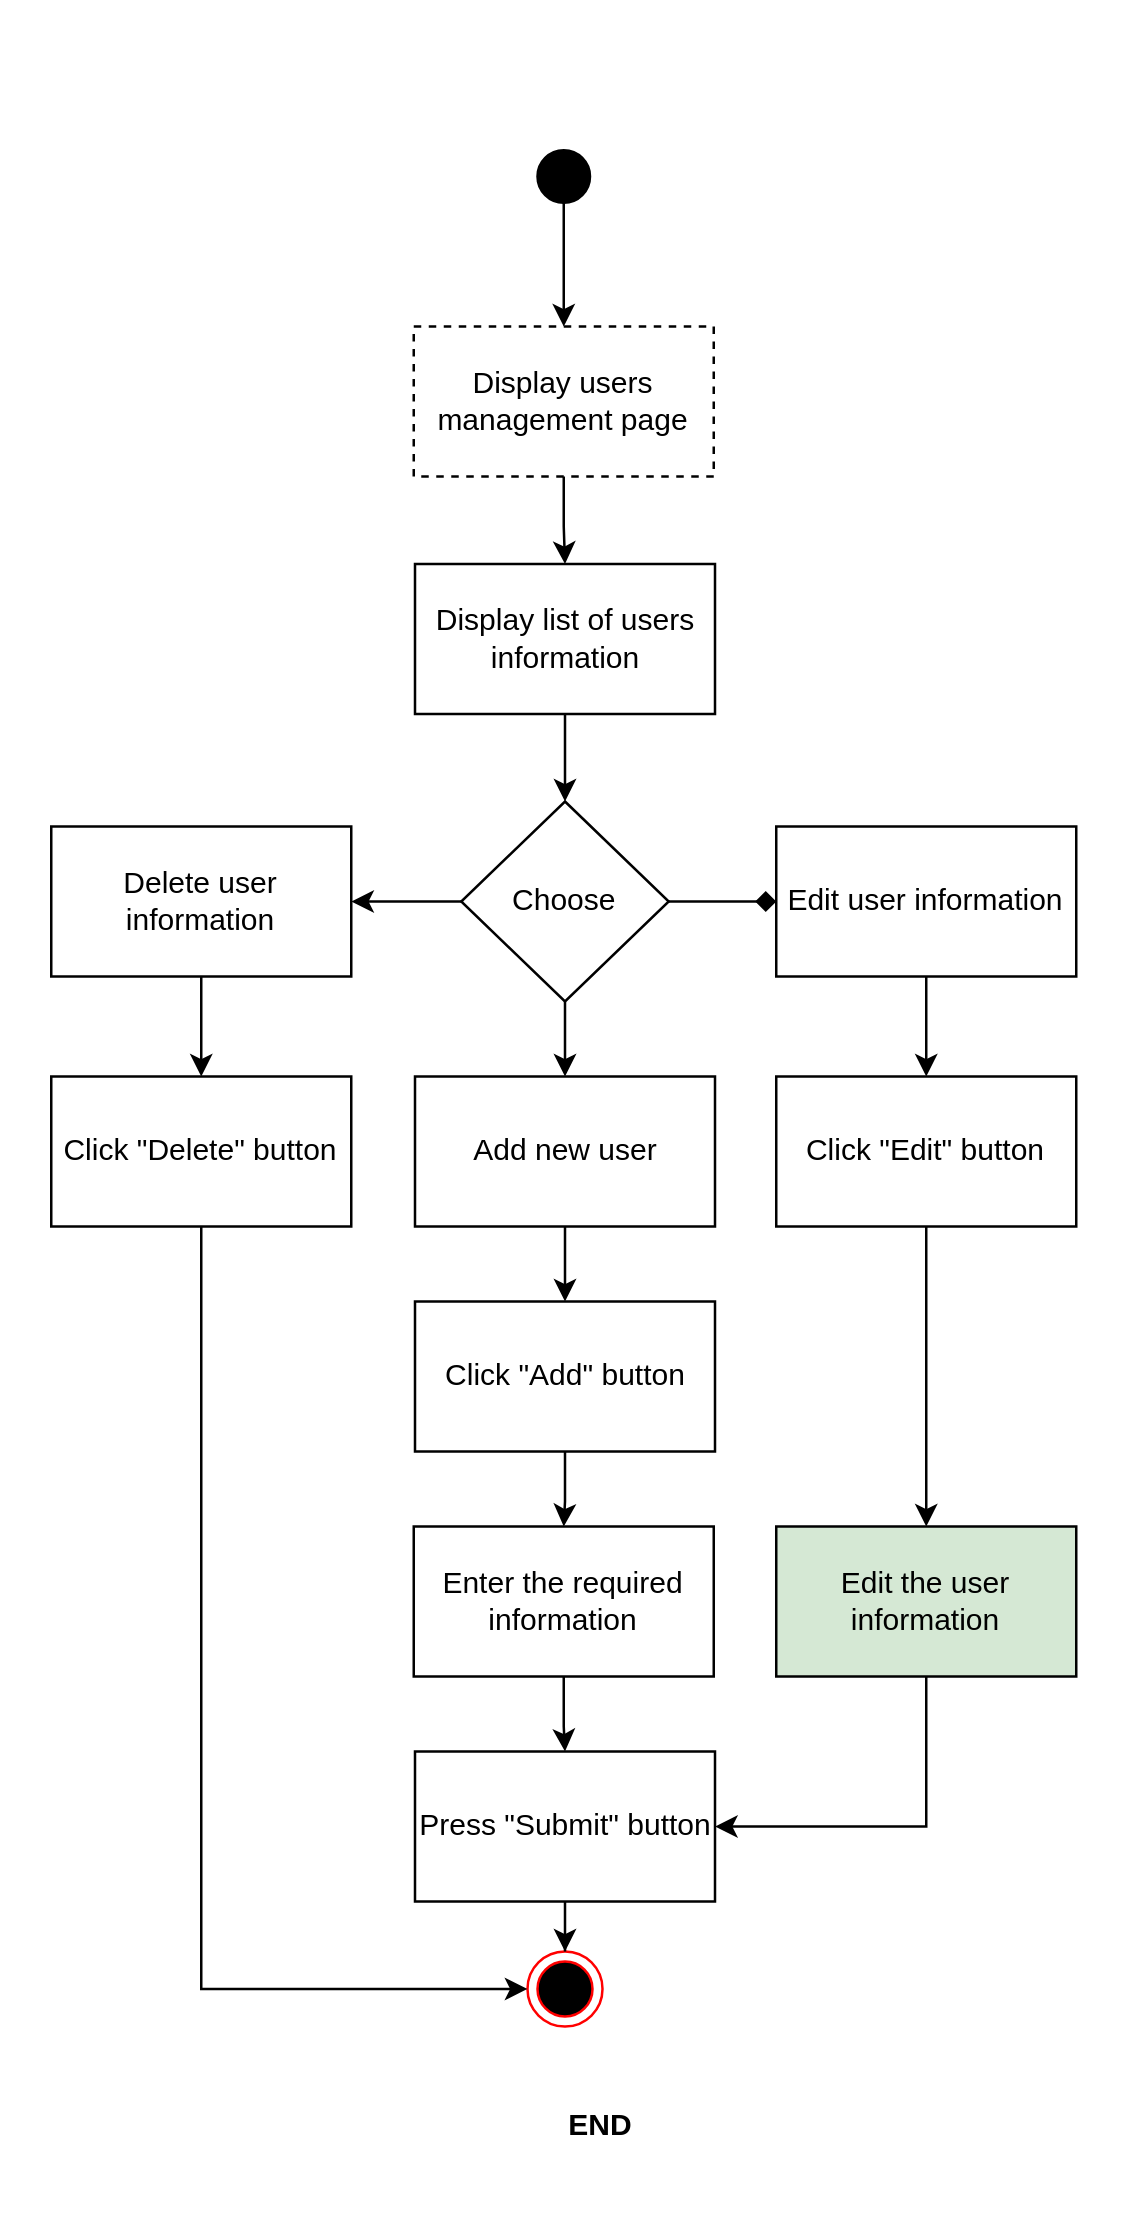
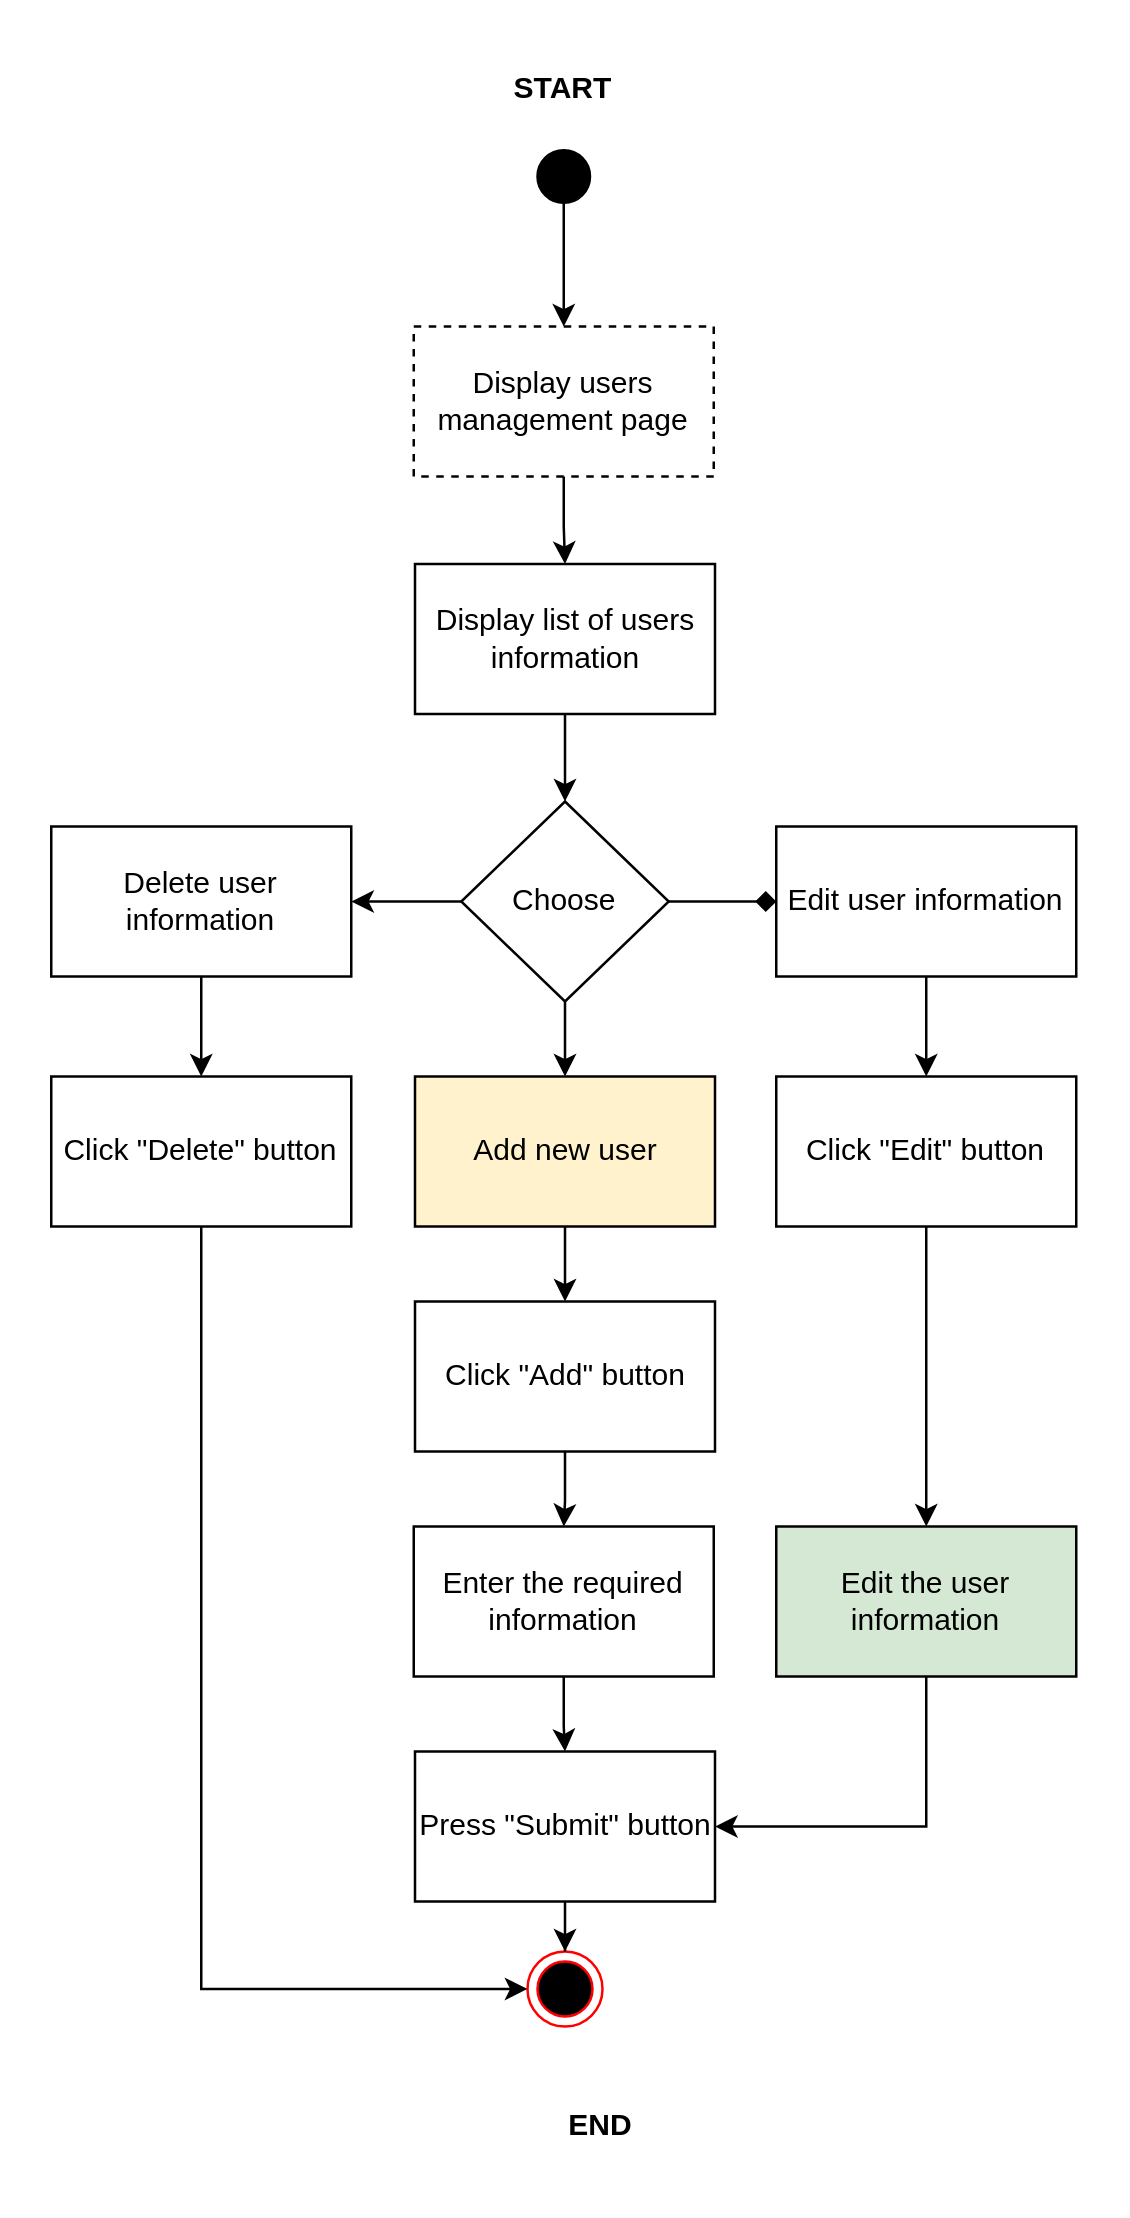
node "START": added
node "Add new user": fillcolor #ffffff -> #fff2cc
